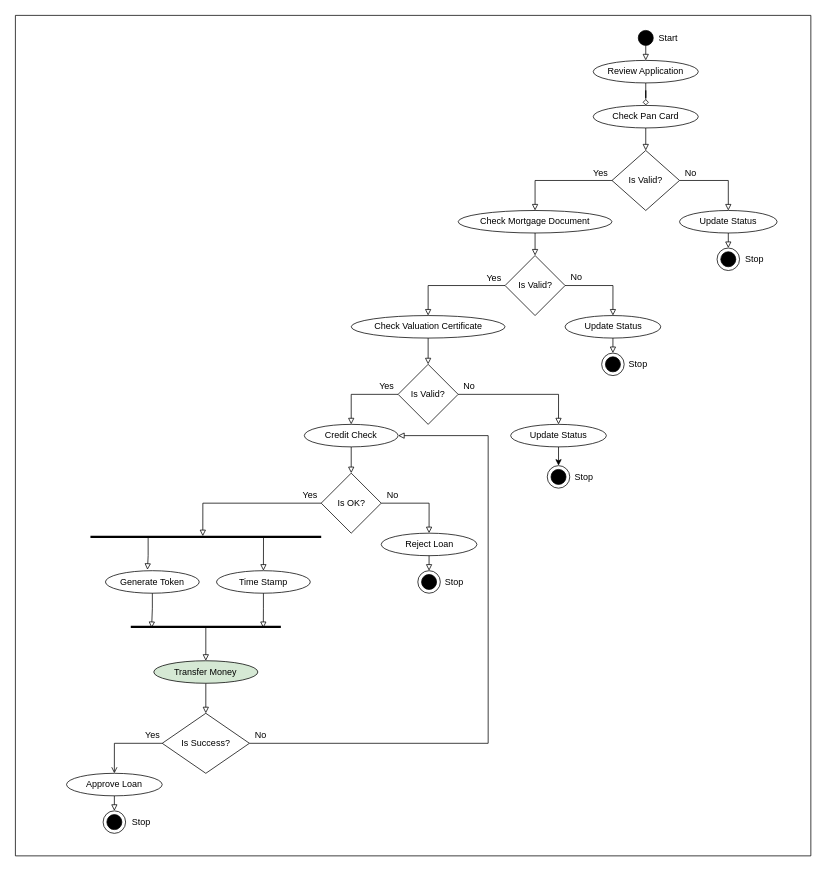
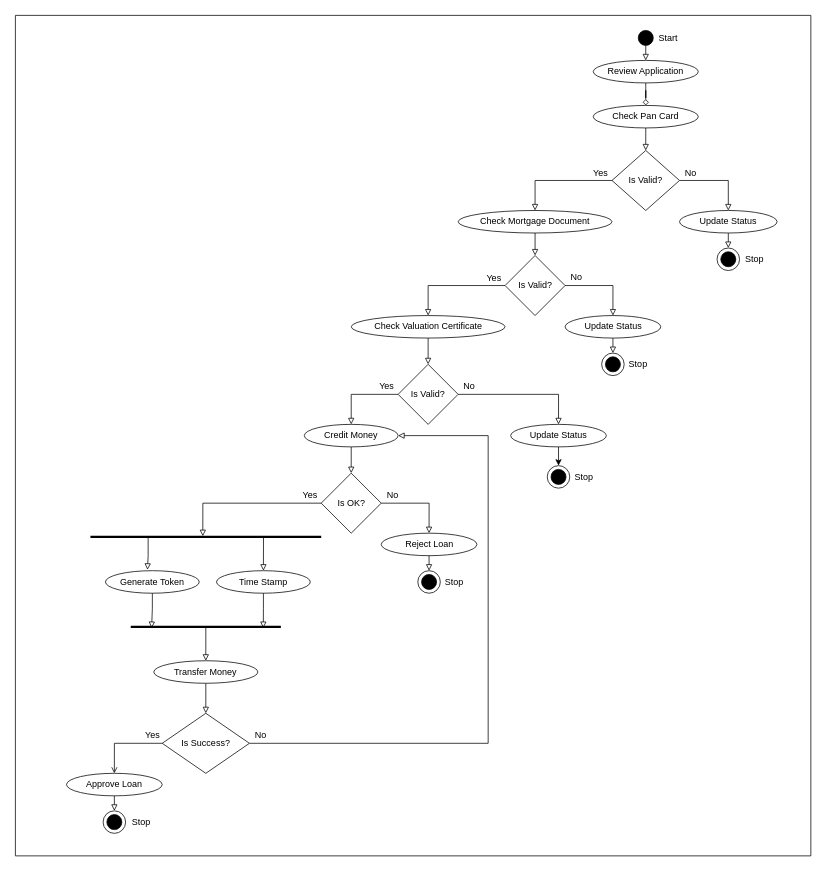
node "Credit Check": label "Credit Check" -> "Credit Money"
node "Transfer Money": fillcolor #d5e8d4 -> #ffffff
